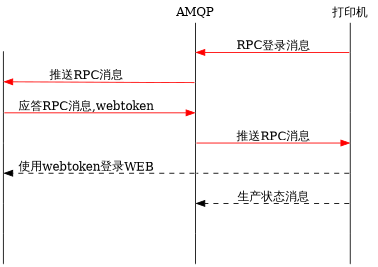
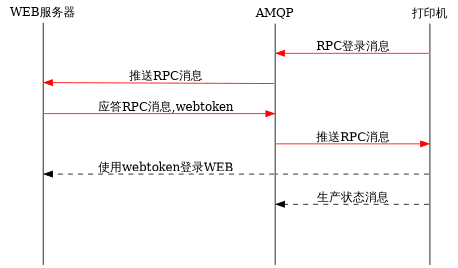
node "WEB服务器": added
